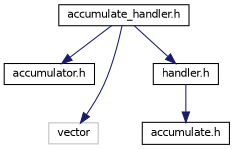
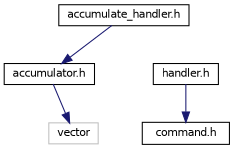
edge "accumulate_handler.h" -> "handler.h": removed
edge "accumulate_handler.h" -> "vector": now "accumulator.h" -> "vector"
node "accumulate.h": label "accumulate.h" -> "command.h"
